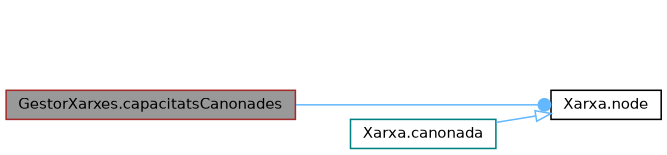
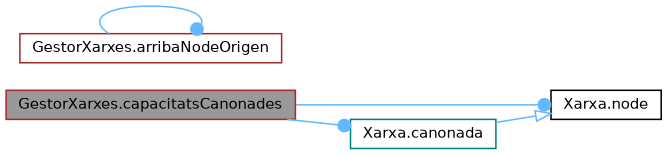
node "GestorXarxes.arribaNodeOrigen": added
edge "GestorXarxes.capacitatsCanonades" -> "Xarxa.canonada": added
